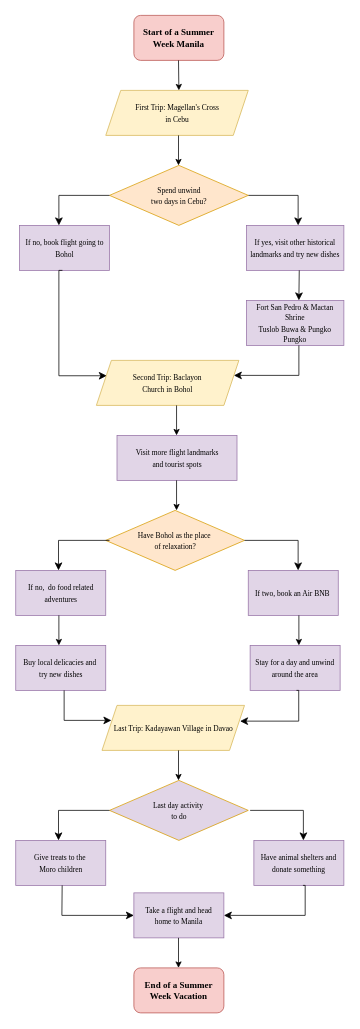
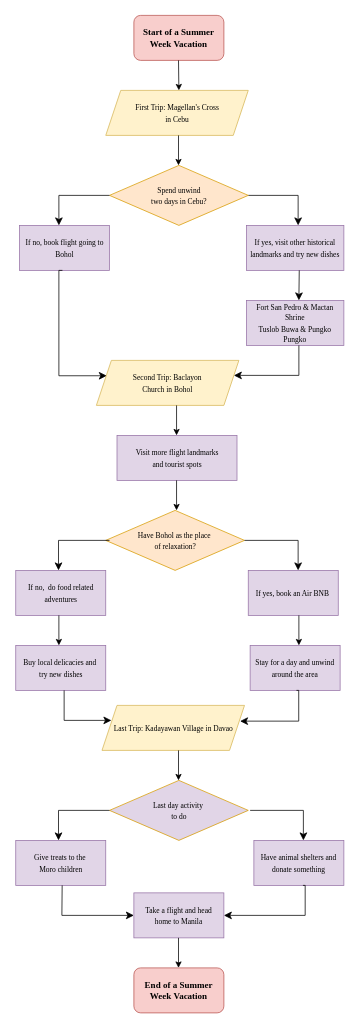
node "Start of a Summer Week Manila": label "Start of a Summer Week Manila" -> "Start of a Summer Week Vacation"
node "If two, book an Air BNB": label "If two, book an Air BNB" -> "If yes, book an Air BNB"
